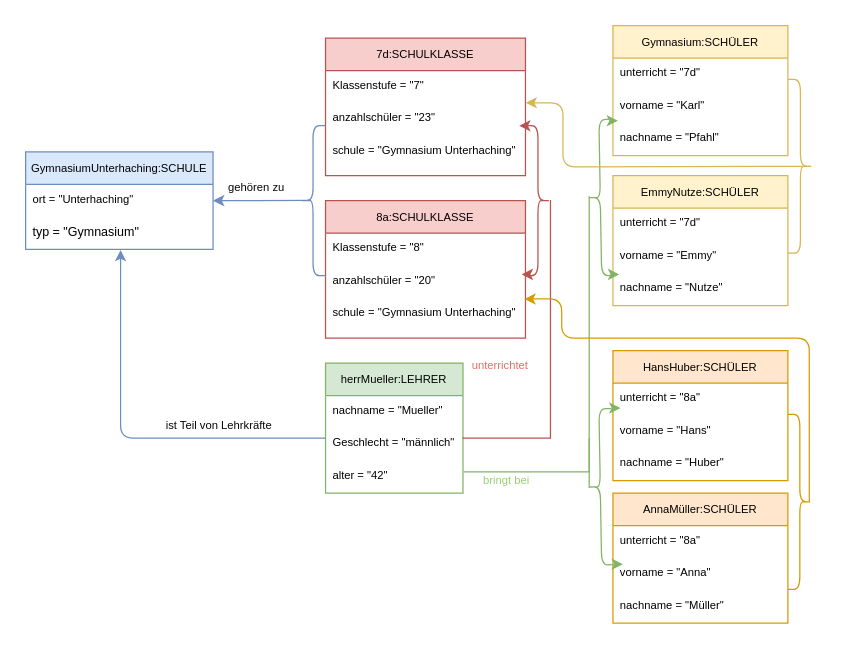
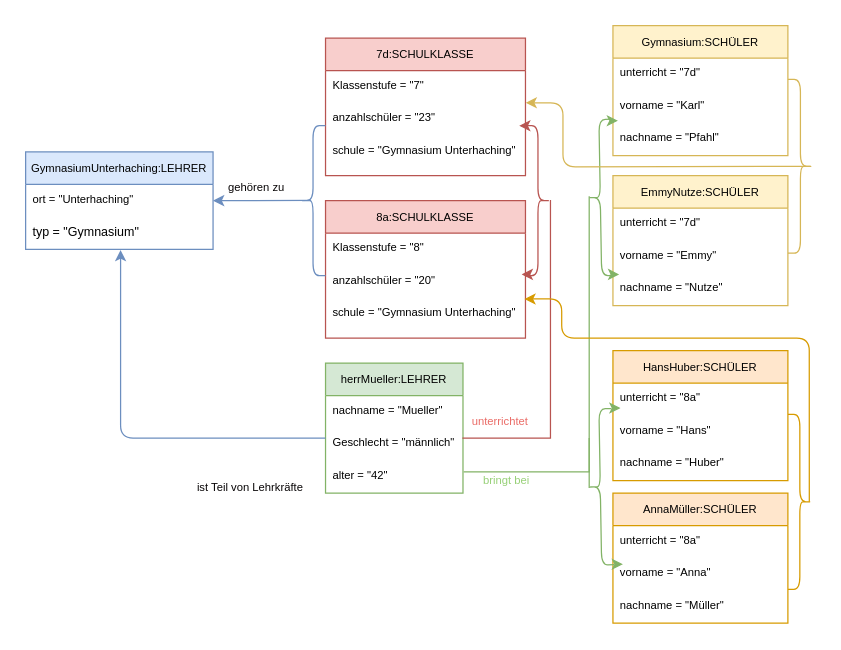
node "GymnasiumUnterhaching:SCHULE": label "GymnasiumUnterhaching:SCHULE" -> "GymnasiumUnterhaching:LEHRER"
node "unterrichtet": moved (501, 365) -> (501, 421)
node "ist Teil von Lehrkräfte": moved (219, 426) -> (251, 488)
